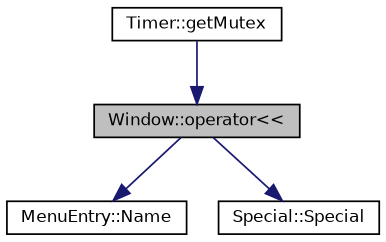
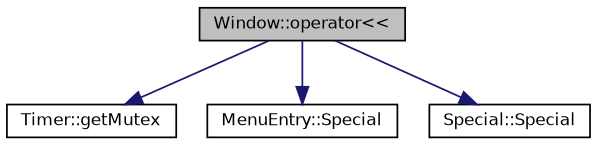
edge "Timer::getMutex" -> "Window::operator<<": reversed
node "MenuEntry::Name": label "MenuEntry::Name" -> "MenuEntry::Special"
